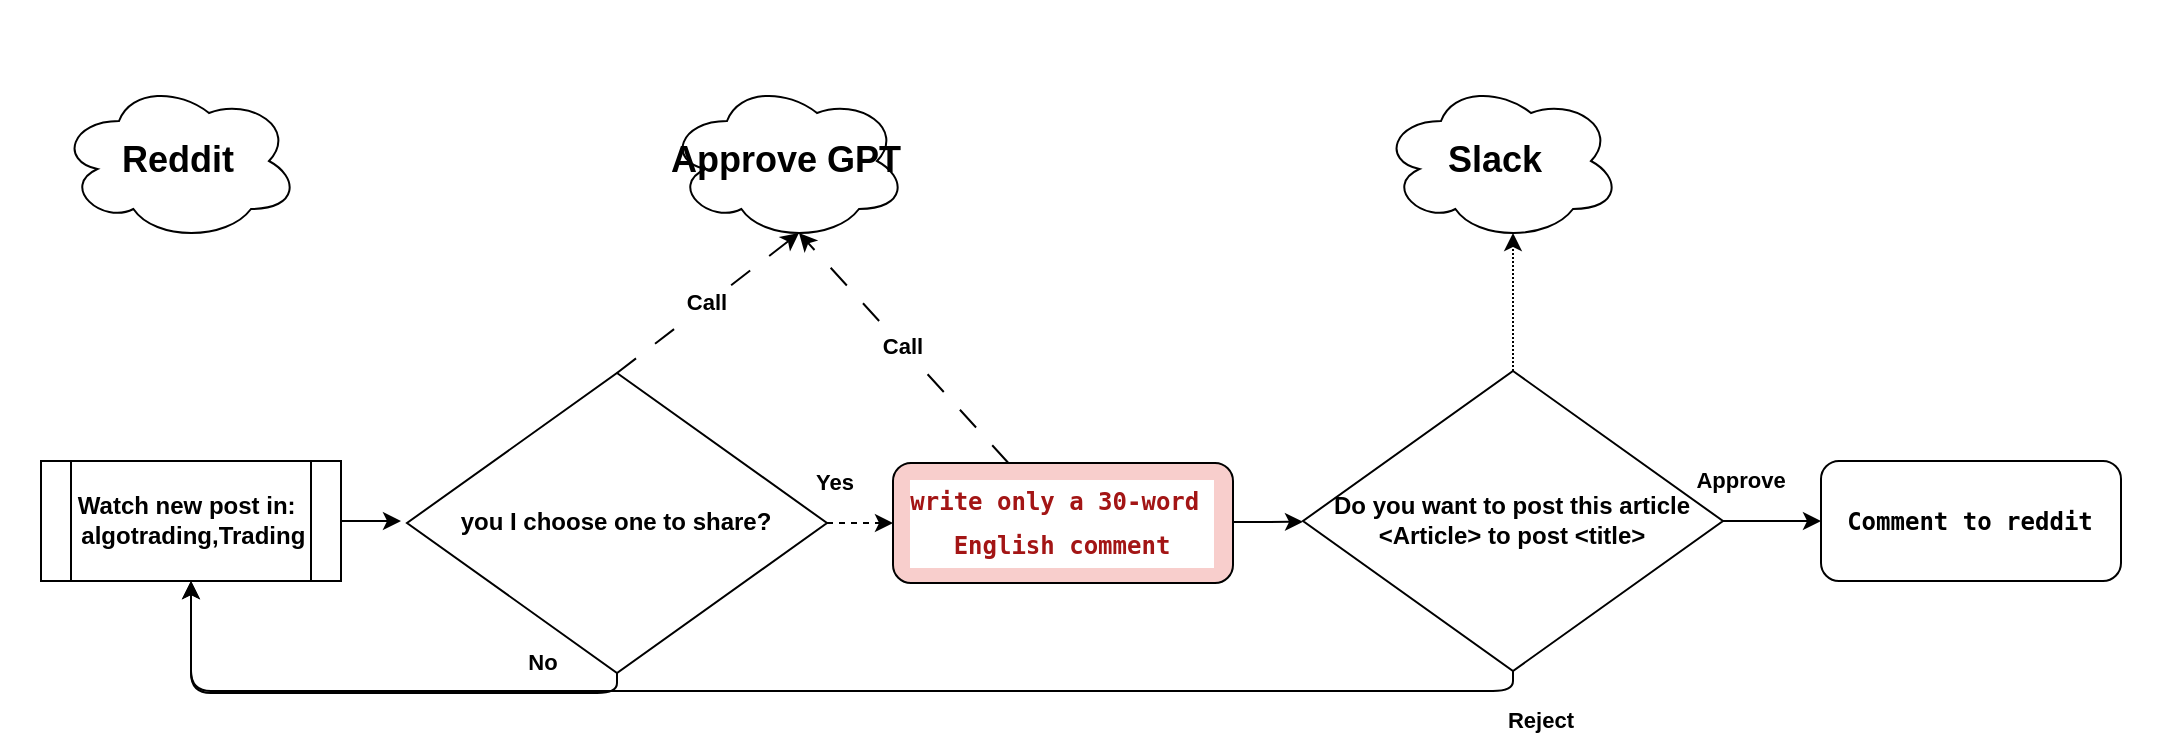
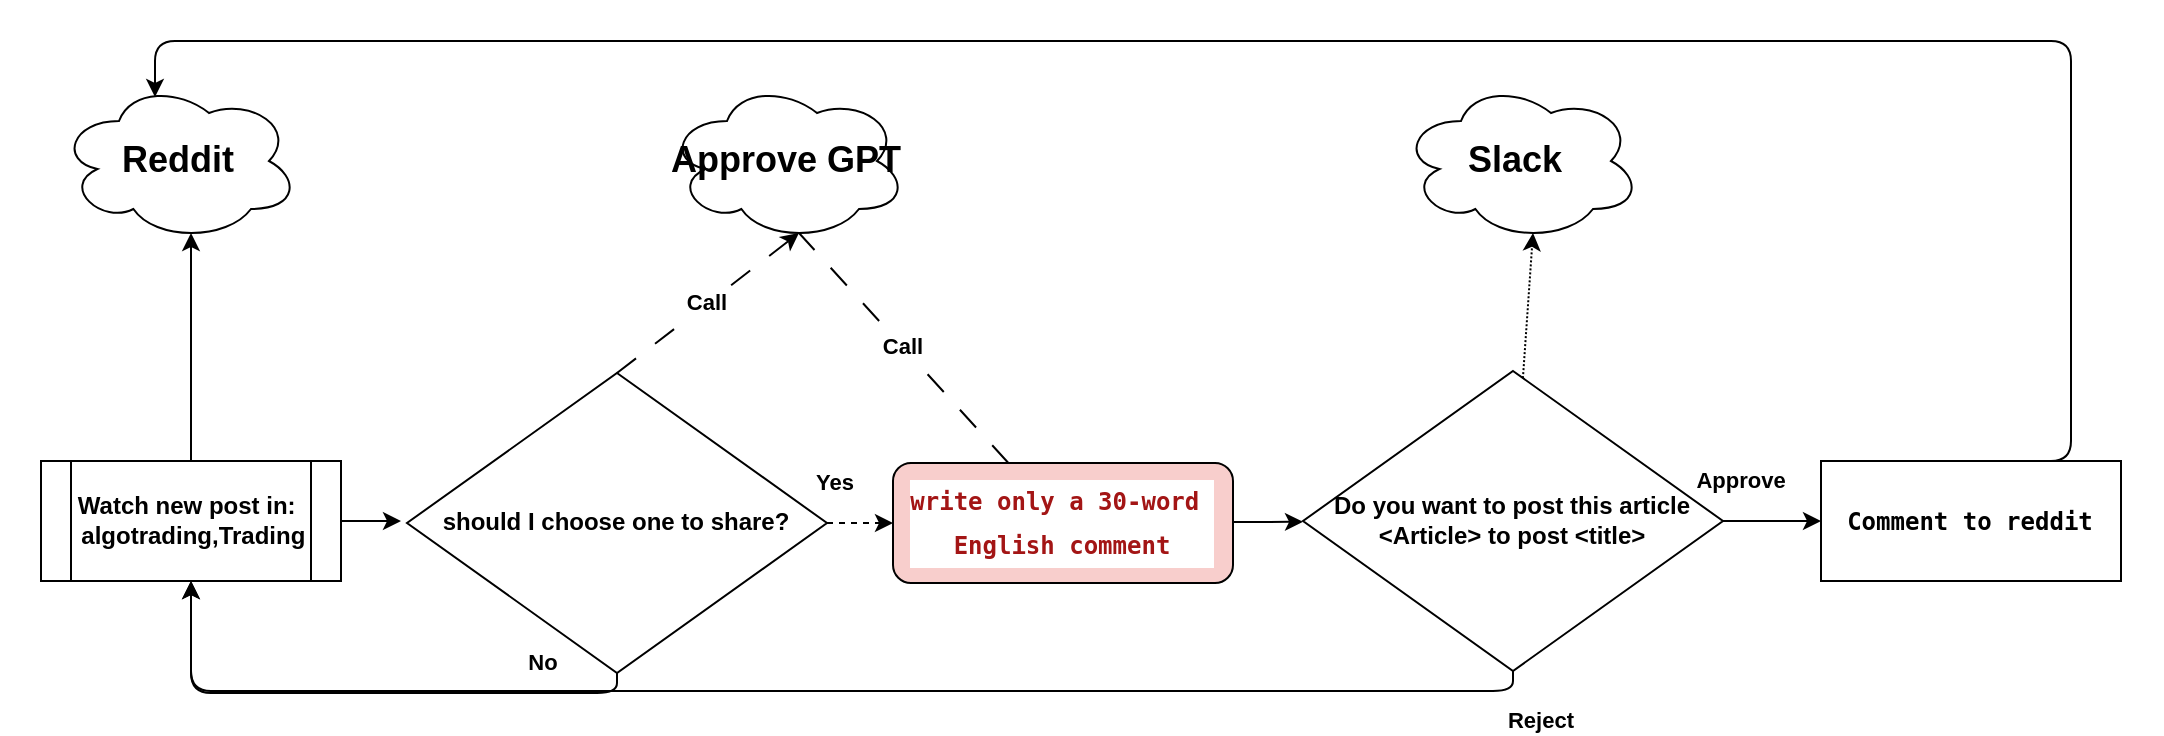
edge "Comment to reddit" -> "Reddit": added
node "Slack": moved (1501, 161) -> (1521, 161)
edge "write only a 30-word English comment" -> "Approve GPT": arrowhead classic -> none
edge "Watch new post in: algotrading,Trading" -> "Reddit": added
node "Comment to reddit": shape rounded rectangle -> rectangle
node "you I choose one to share?": label "you I choose one to share?" -> "should I choose one to share?"
